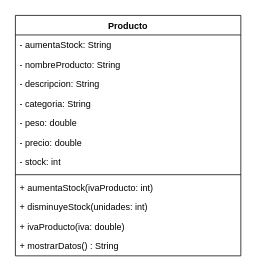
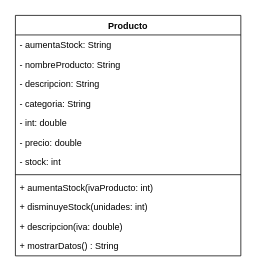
node "- peso: double": label "- peso: double" -> "- int: double"
node "+ ivaProducto(iva: double)": label "+ ivaProducto(iva: double)" -> "+ descripcion(iva: double)"
